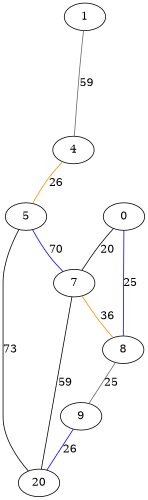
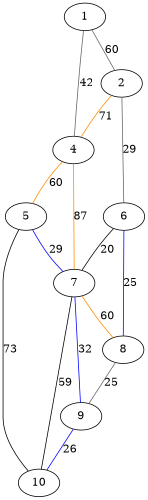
edge "1" -- "4": label "59" -> "42"
node "2": added
edge "4" -- "5": label "26" -> "60"
edge "4" -- "7": added, label "87"
node "0": label "0" -> "6"
edge "5" -- "7": label "70" -> "29"
edge "7" -- "8": label "36" -> "60"
edge "7" -- "9": added, label "32"
node "20": label "20" -> "10"
